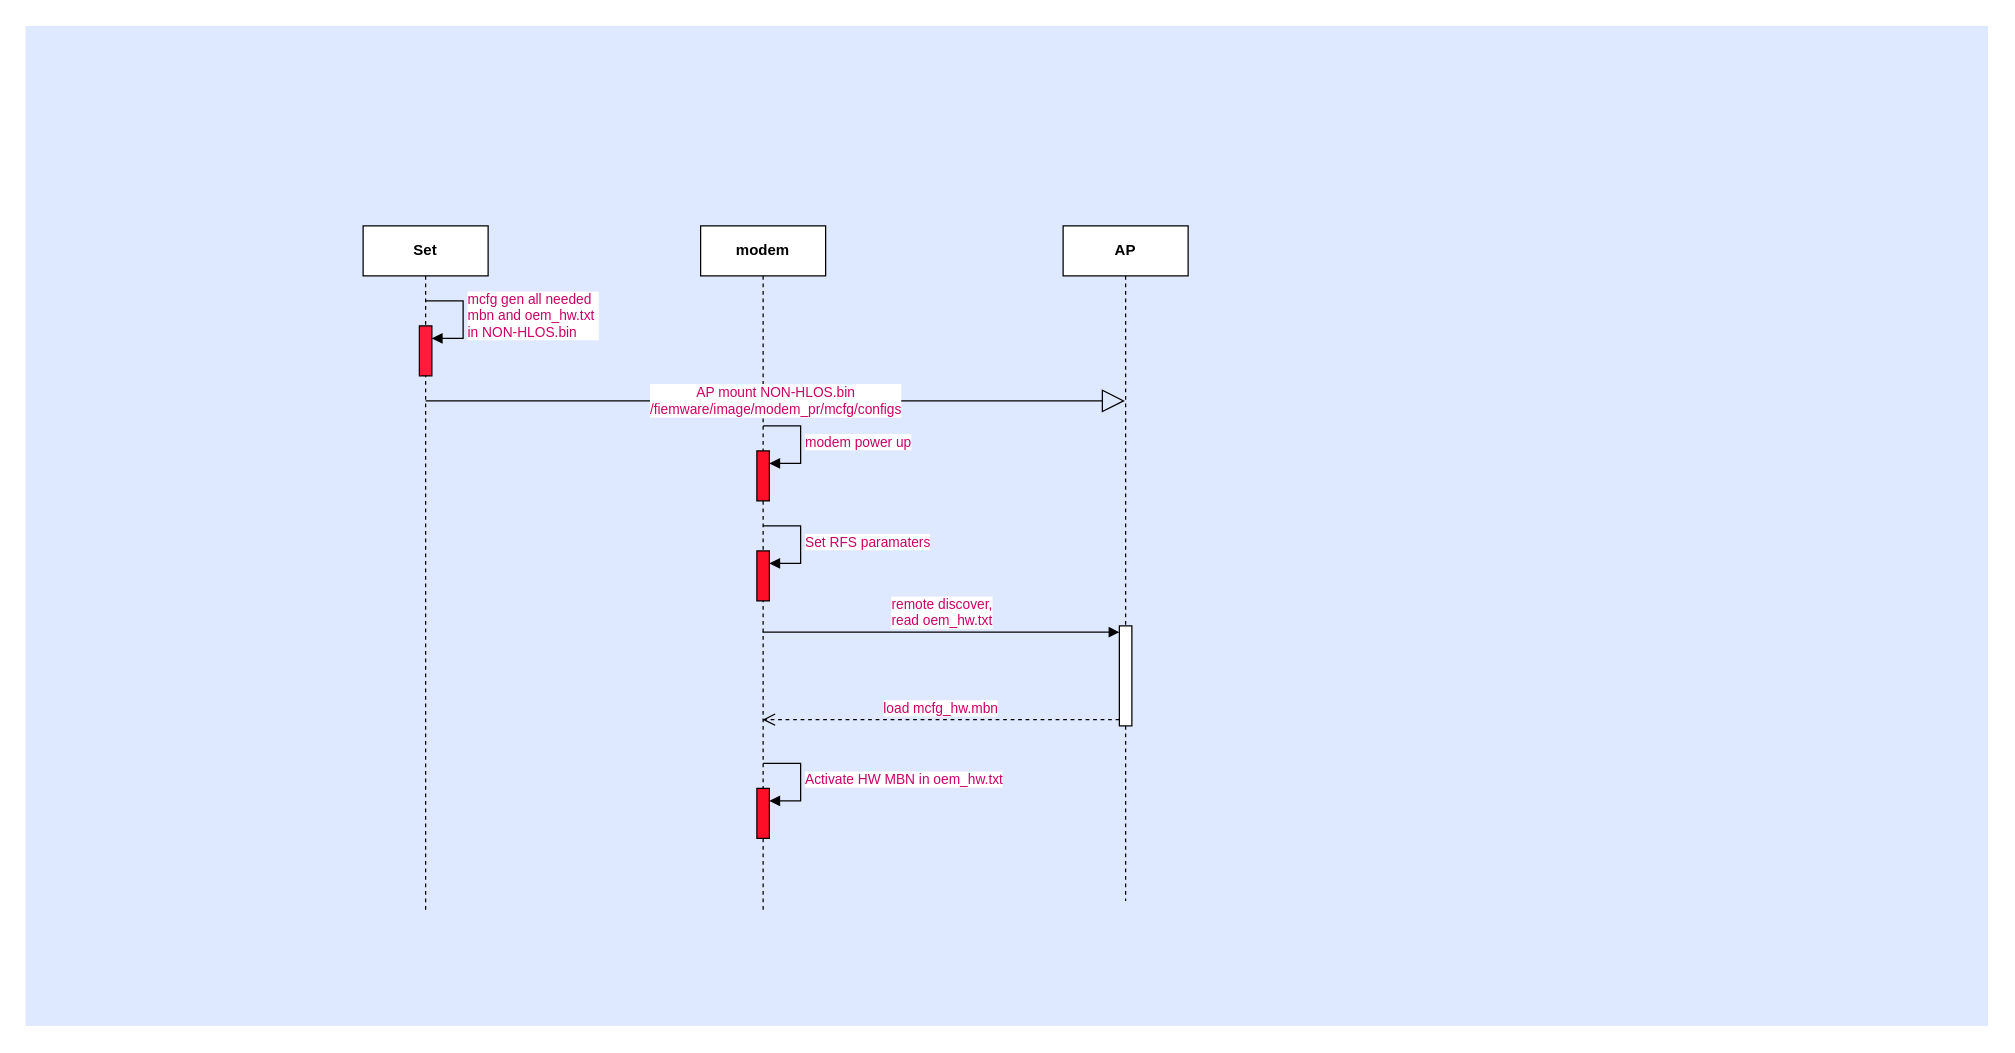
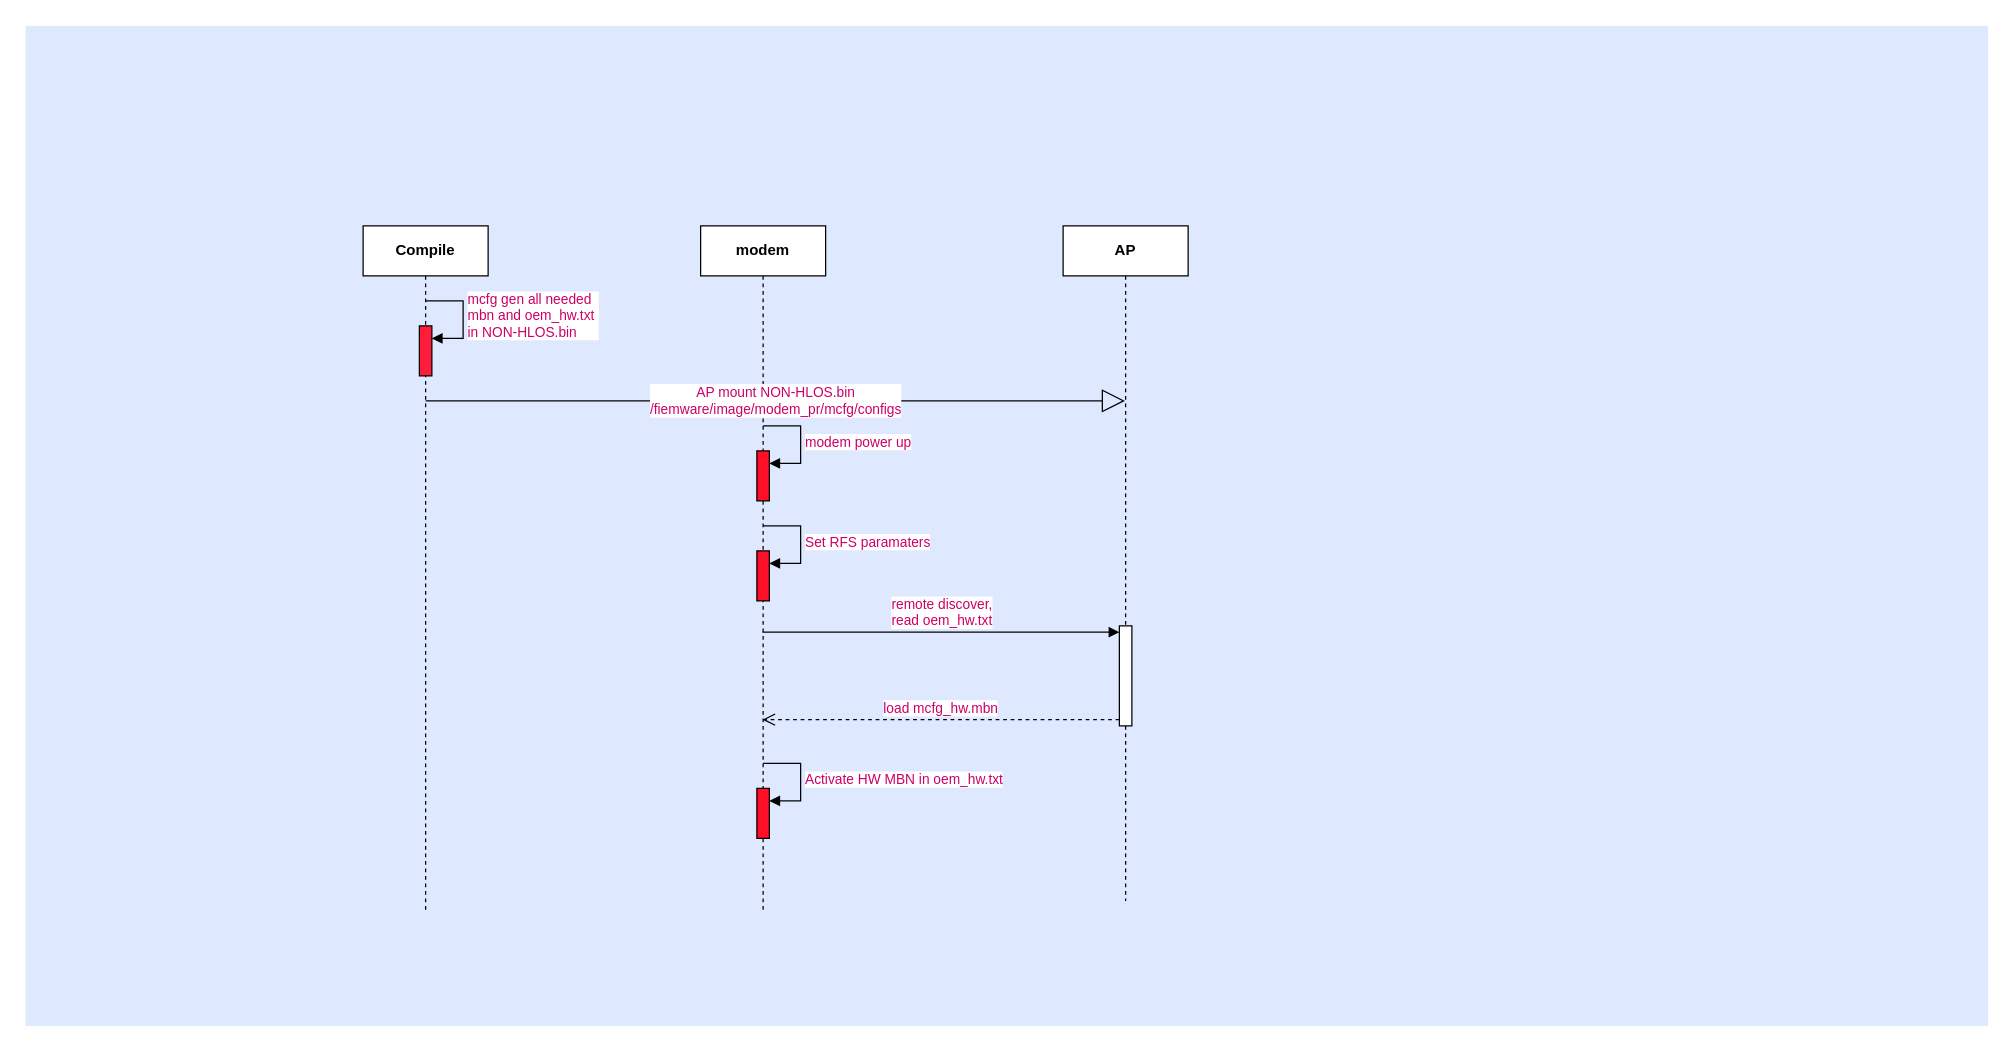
node "Set": label "Set" -> "Compile"
